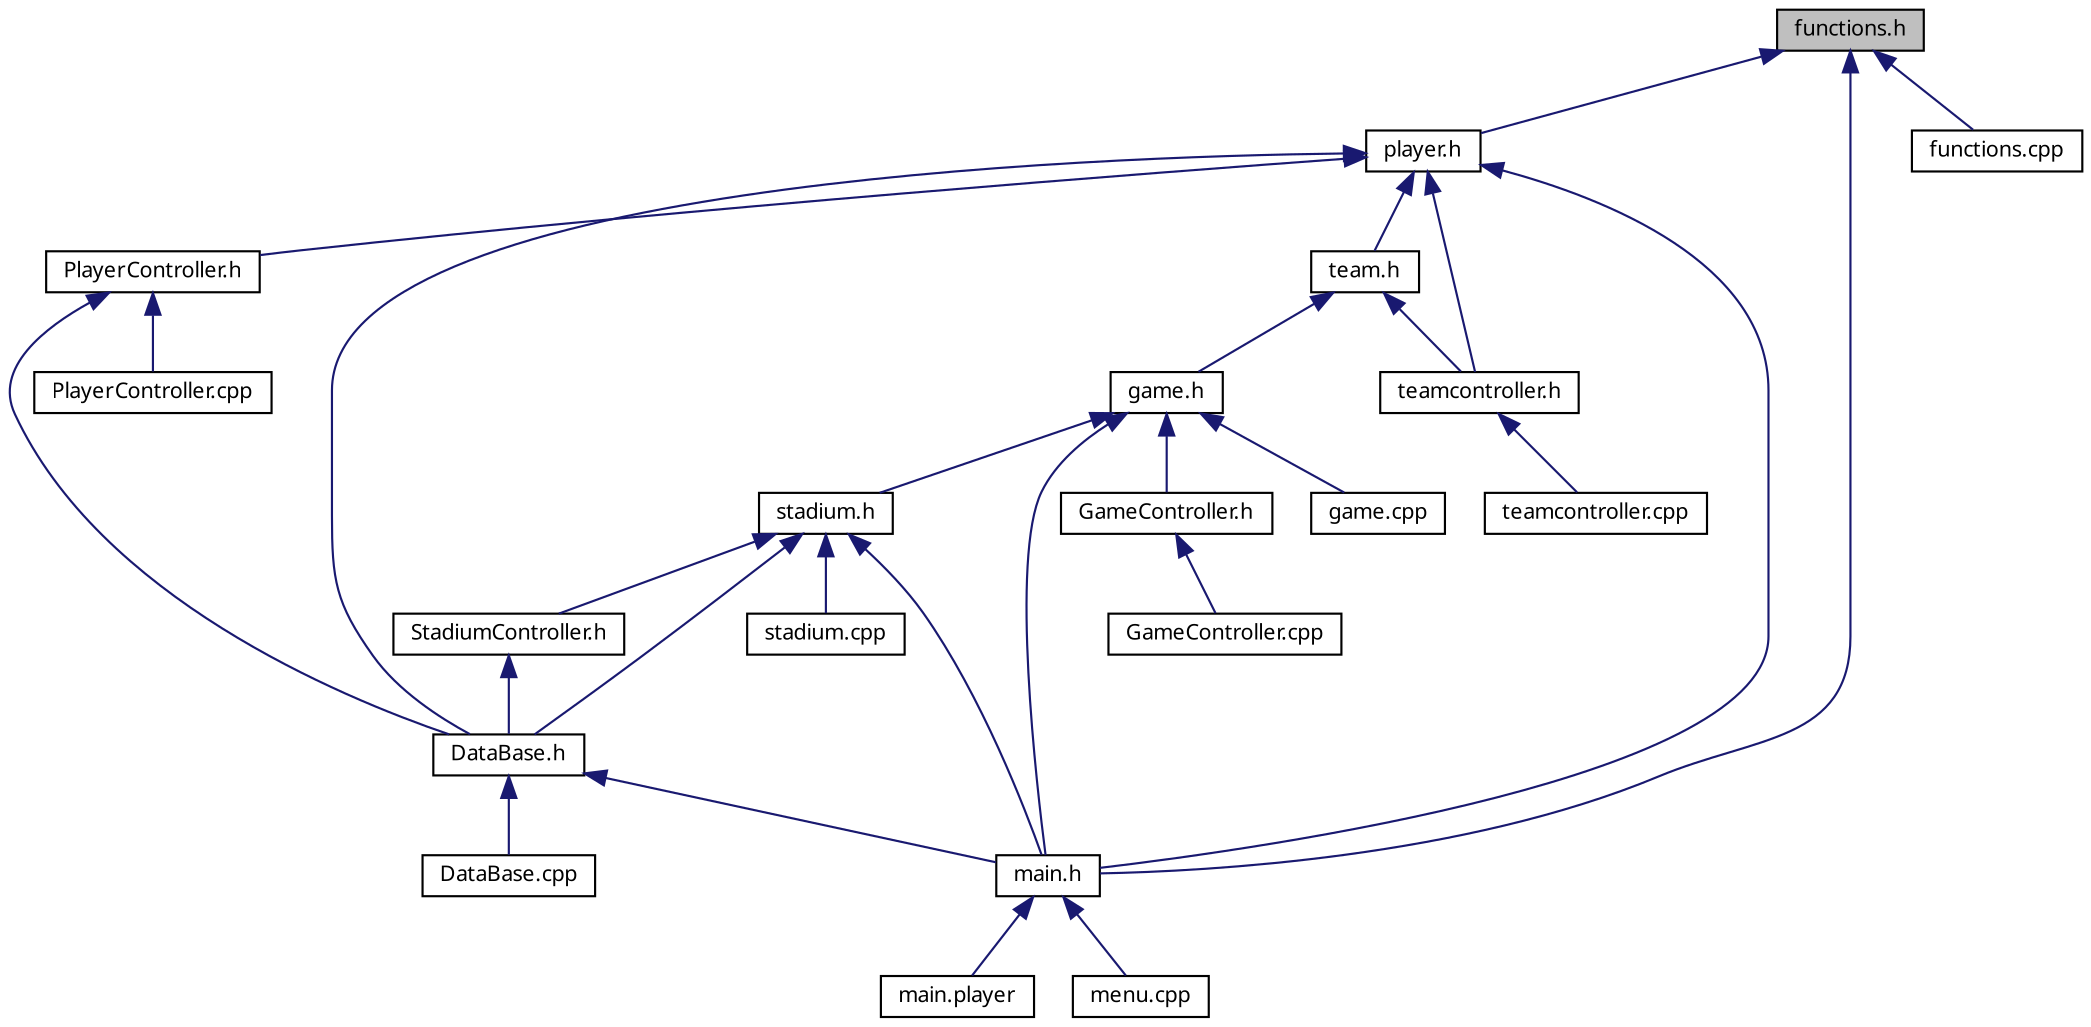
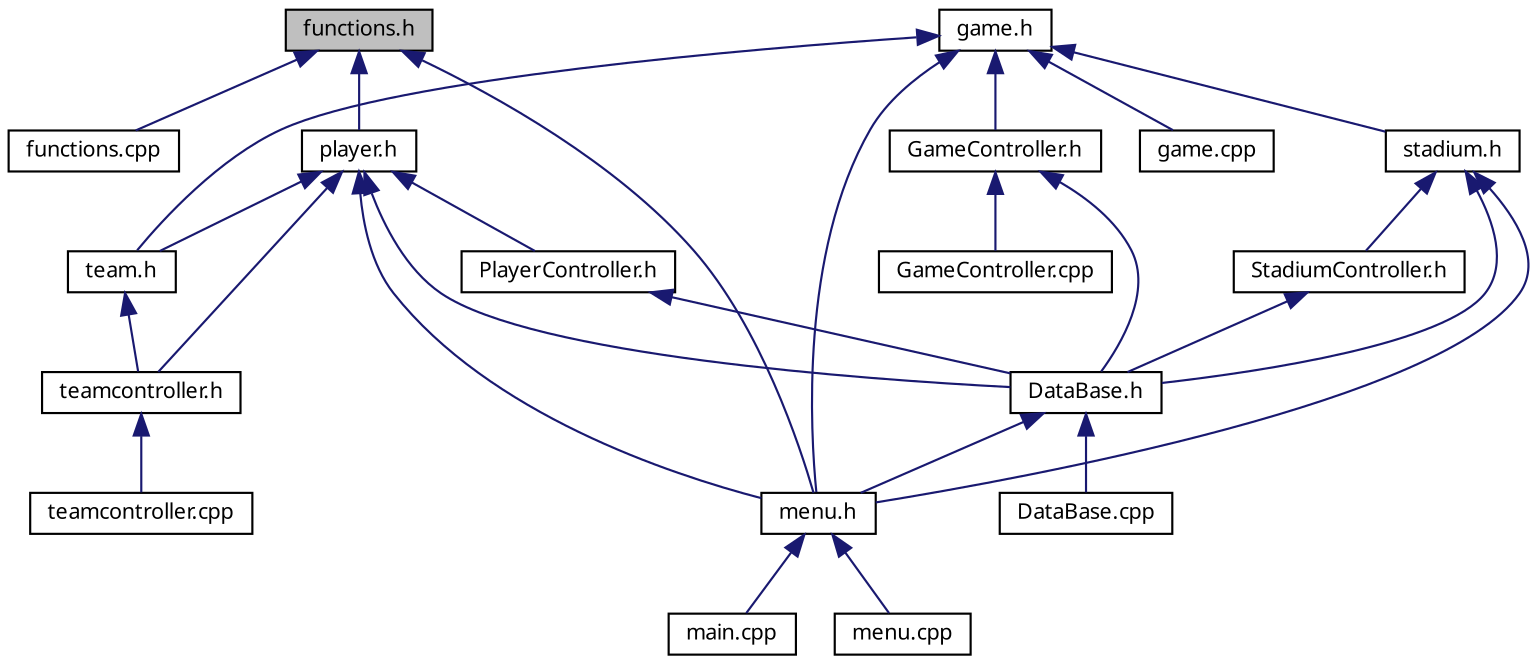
edge "DataBase.h" -> "GameController.h": added
edge "game.h" -> "team.h": reversed
node "PlayerController.cpp": removed
node "stadium.cpp": removed
node "main.h": label "main.h" -> "menu.h"
node "main.player": label "main.player" -> "main.cpp"
